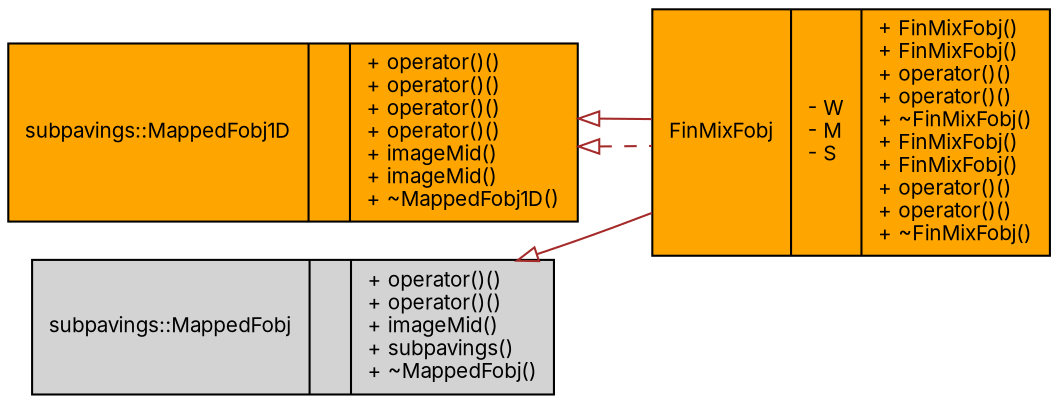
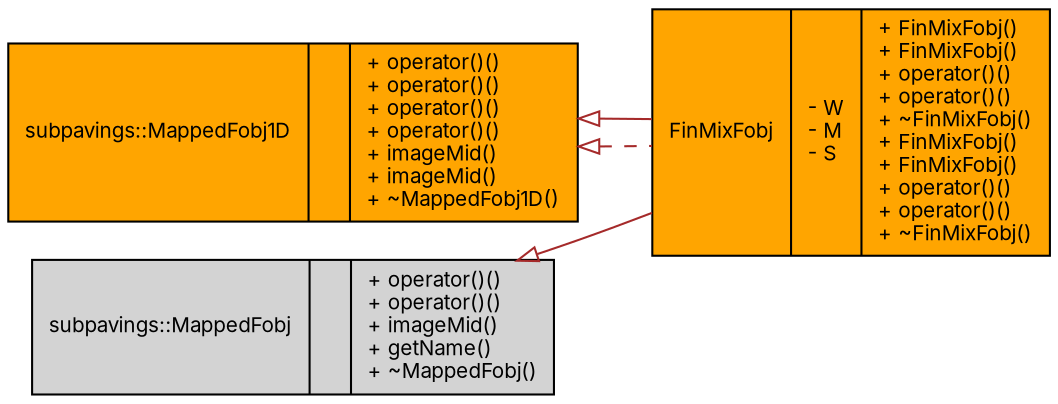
node "subpavings::MappedFobj": text "+ subpavings()" -> "+ getName()"
